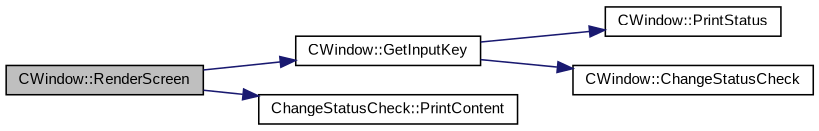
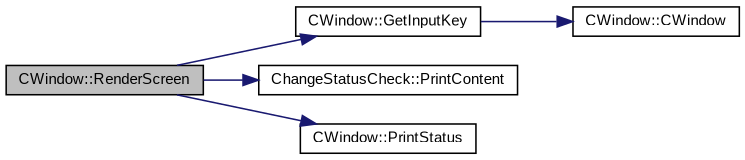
edge "CWindow::GetInputKey" -> "CWindow::PrintStatus": now "CWindow::RenderScreen" -> "CWindow::PrintStatus"
node "CWindow::ChangeStatusCheck": label "CWindow::ChangeStatusCheck" -> "CWindow::CWindow"
